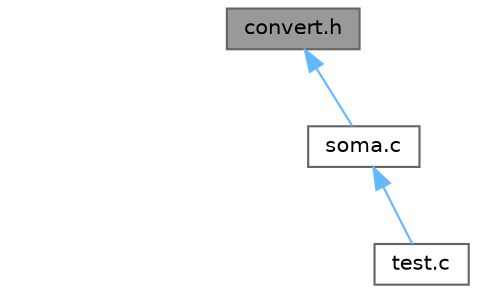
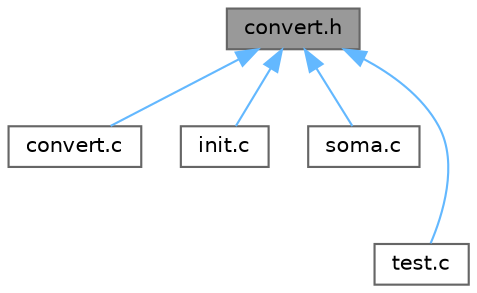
node "convert.c": added
node "init.c": added
edge "test.c" -> "soma.c": now "test.c" -> "convert.h"
